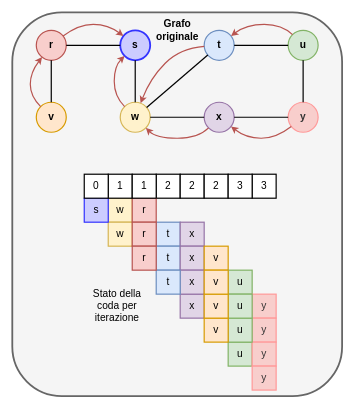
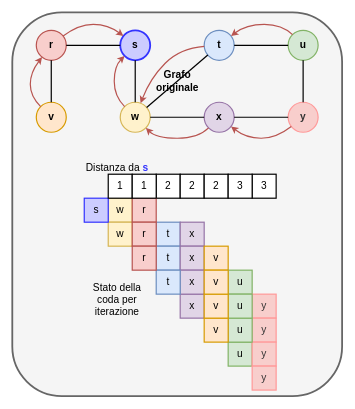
node "Grafo originale": moved (177, 30) -> (177, 81)
node "Distanza da s": added
node "0": removed
node "Stato della coda per iterazione": moved (117, 306) -> (117, 300)
